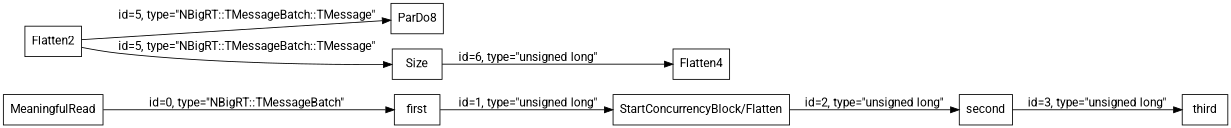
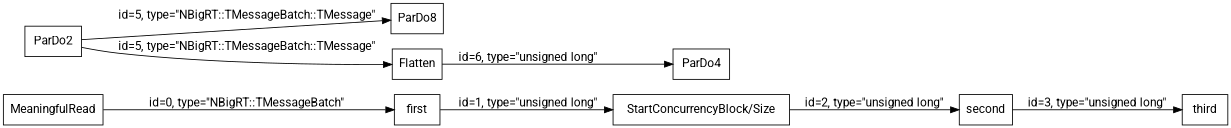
node "Flatten2": label "Flatten2" -> "ParDo2"
node "Size": label "Size" -> "Flatten"
node "Flatten4": label "Flatten4" -> "ParDo4"
node "StartConcurrencyBlock/Flatten": label "StartConcurrencyBlock/Flatten" -> "StartConcurrencyBlock/Size"
